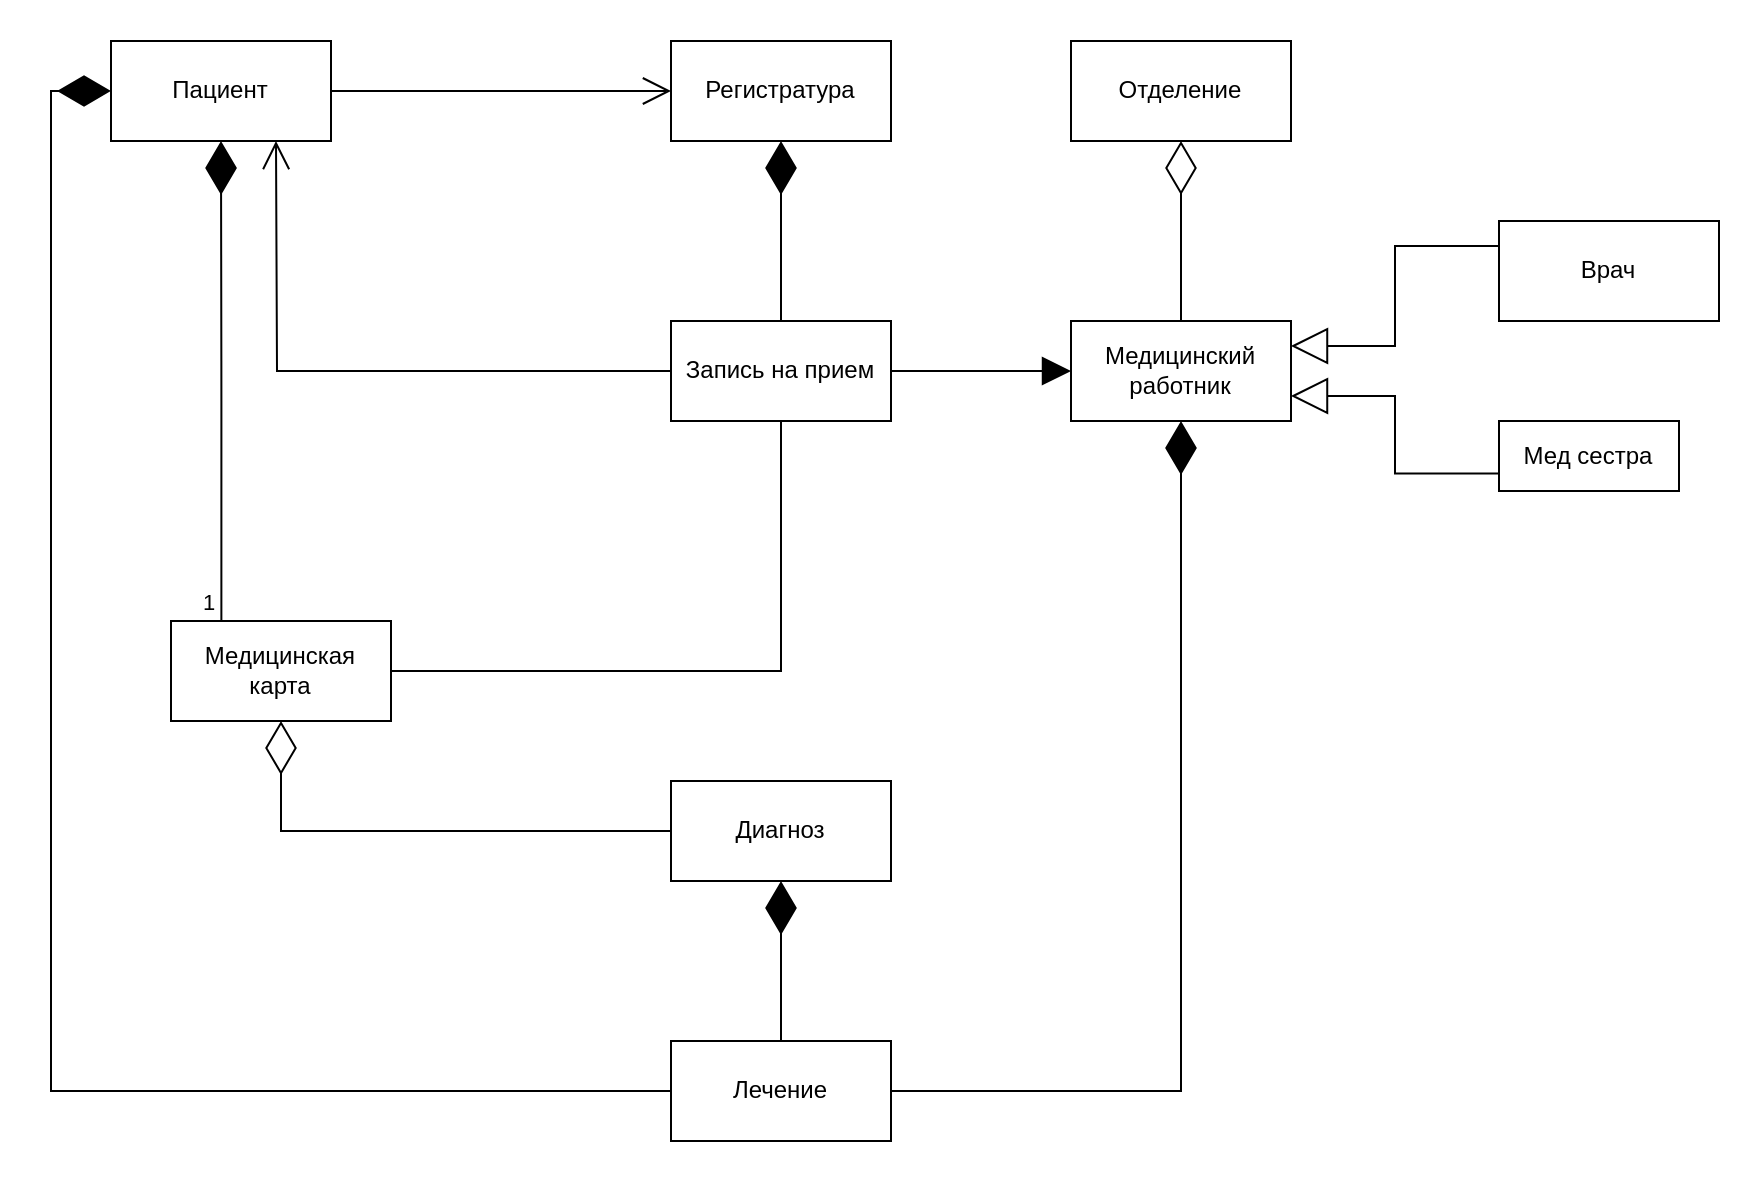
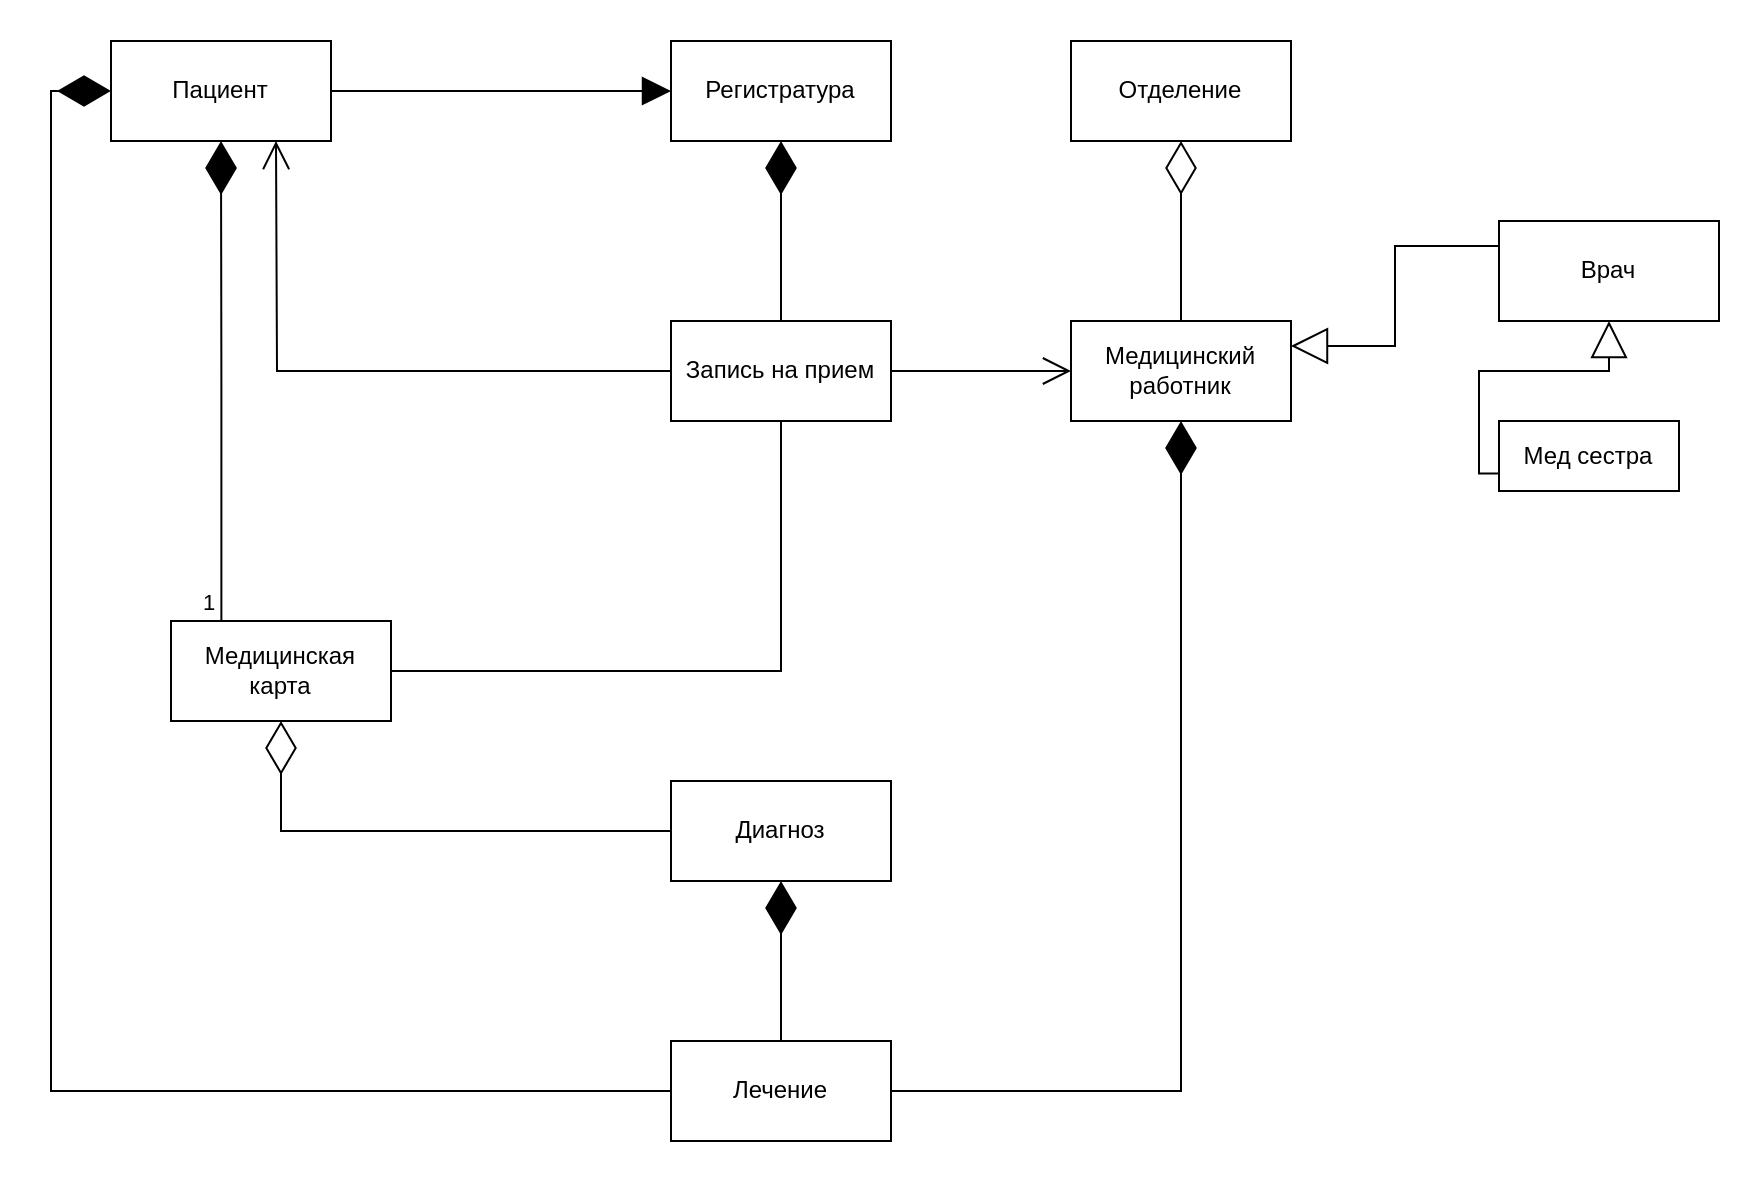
edge "Пациент" -> "Регистратура": arrowhead open -> block
edge "Запись на прием" -> "Медицинский работник": arrowhead block -> open
edge "Мед сестра" -> "Медицинский работник": now "Мед сестра" -> "Врач"
